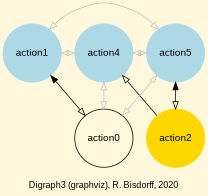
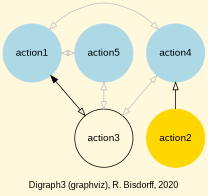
edge "action4" -- "action5": removed
edge "action5" -- "action2": removed
node "action0": label "action0" -> "action3"
